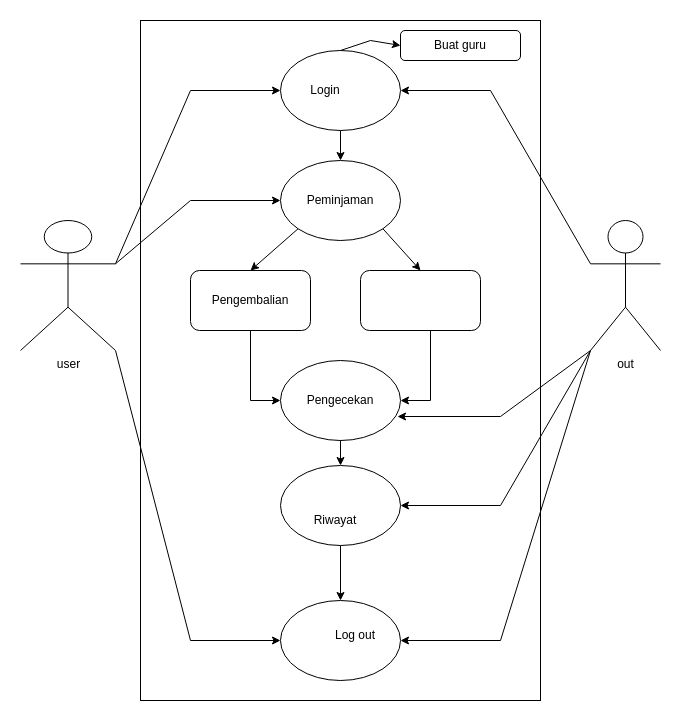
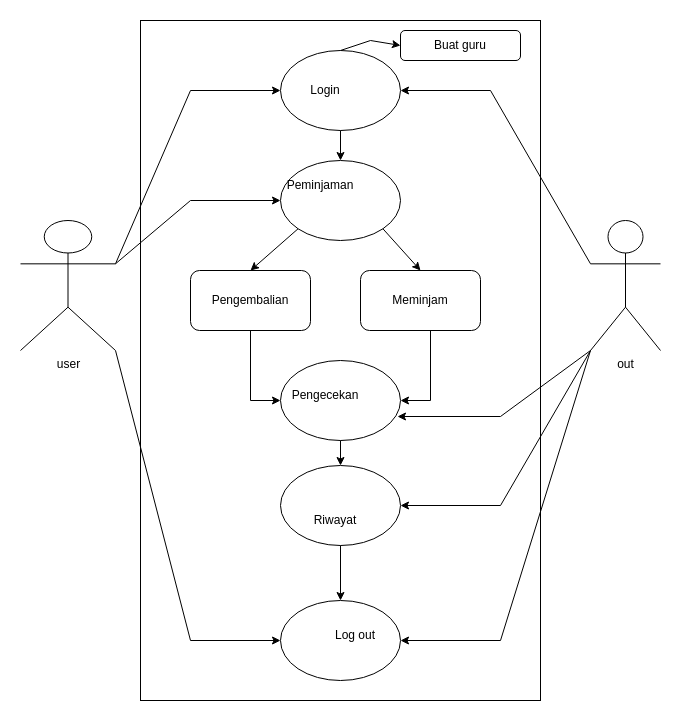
node "Peminjaman": moved (341, 201) -> (321, 186)
node "Meminjam": added
node "Pengecekan": moved (341, 401) -> (326, 396)
